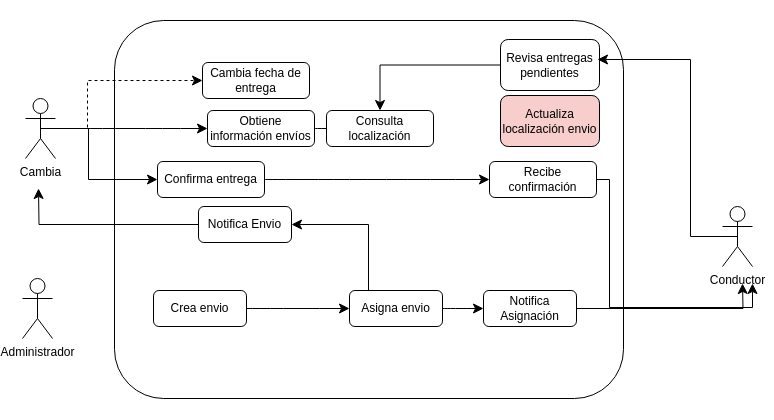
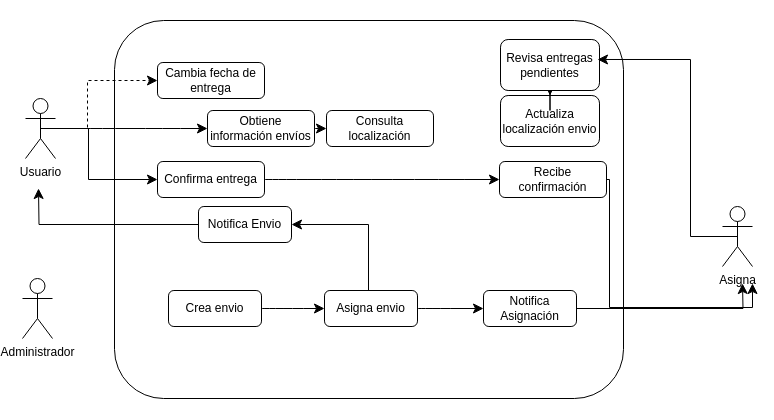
edge "Revisa entregas pendientes" -> "Consulta localización": now "Revisa entregas pendientes" -> "Actualiza localización envio"
node "Cambia fecha de entrega": moved (256, 81) -> (211, 81)
node "Actualiza localización envio": fillcolor #f8cecc -> #ffffff
edge "Obtiene información envíos" -- "Consulta localización": arrowhead none -> classic
node "Cambia": label "Cambia" -> "Usuario"
node "Recibe confirmación": moved (543, 180) -> (553, 180)
node "Conductor": label "Conductor" -> "Asigna"
node "Crea envio": moved (200, 309) -> (215, 309)
node "Asigna envio": moved (396, 309) -> (371, 309)
